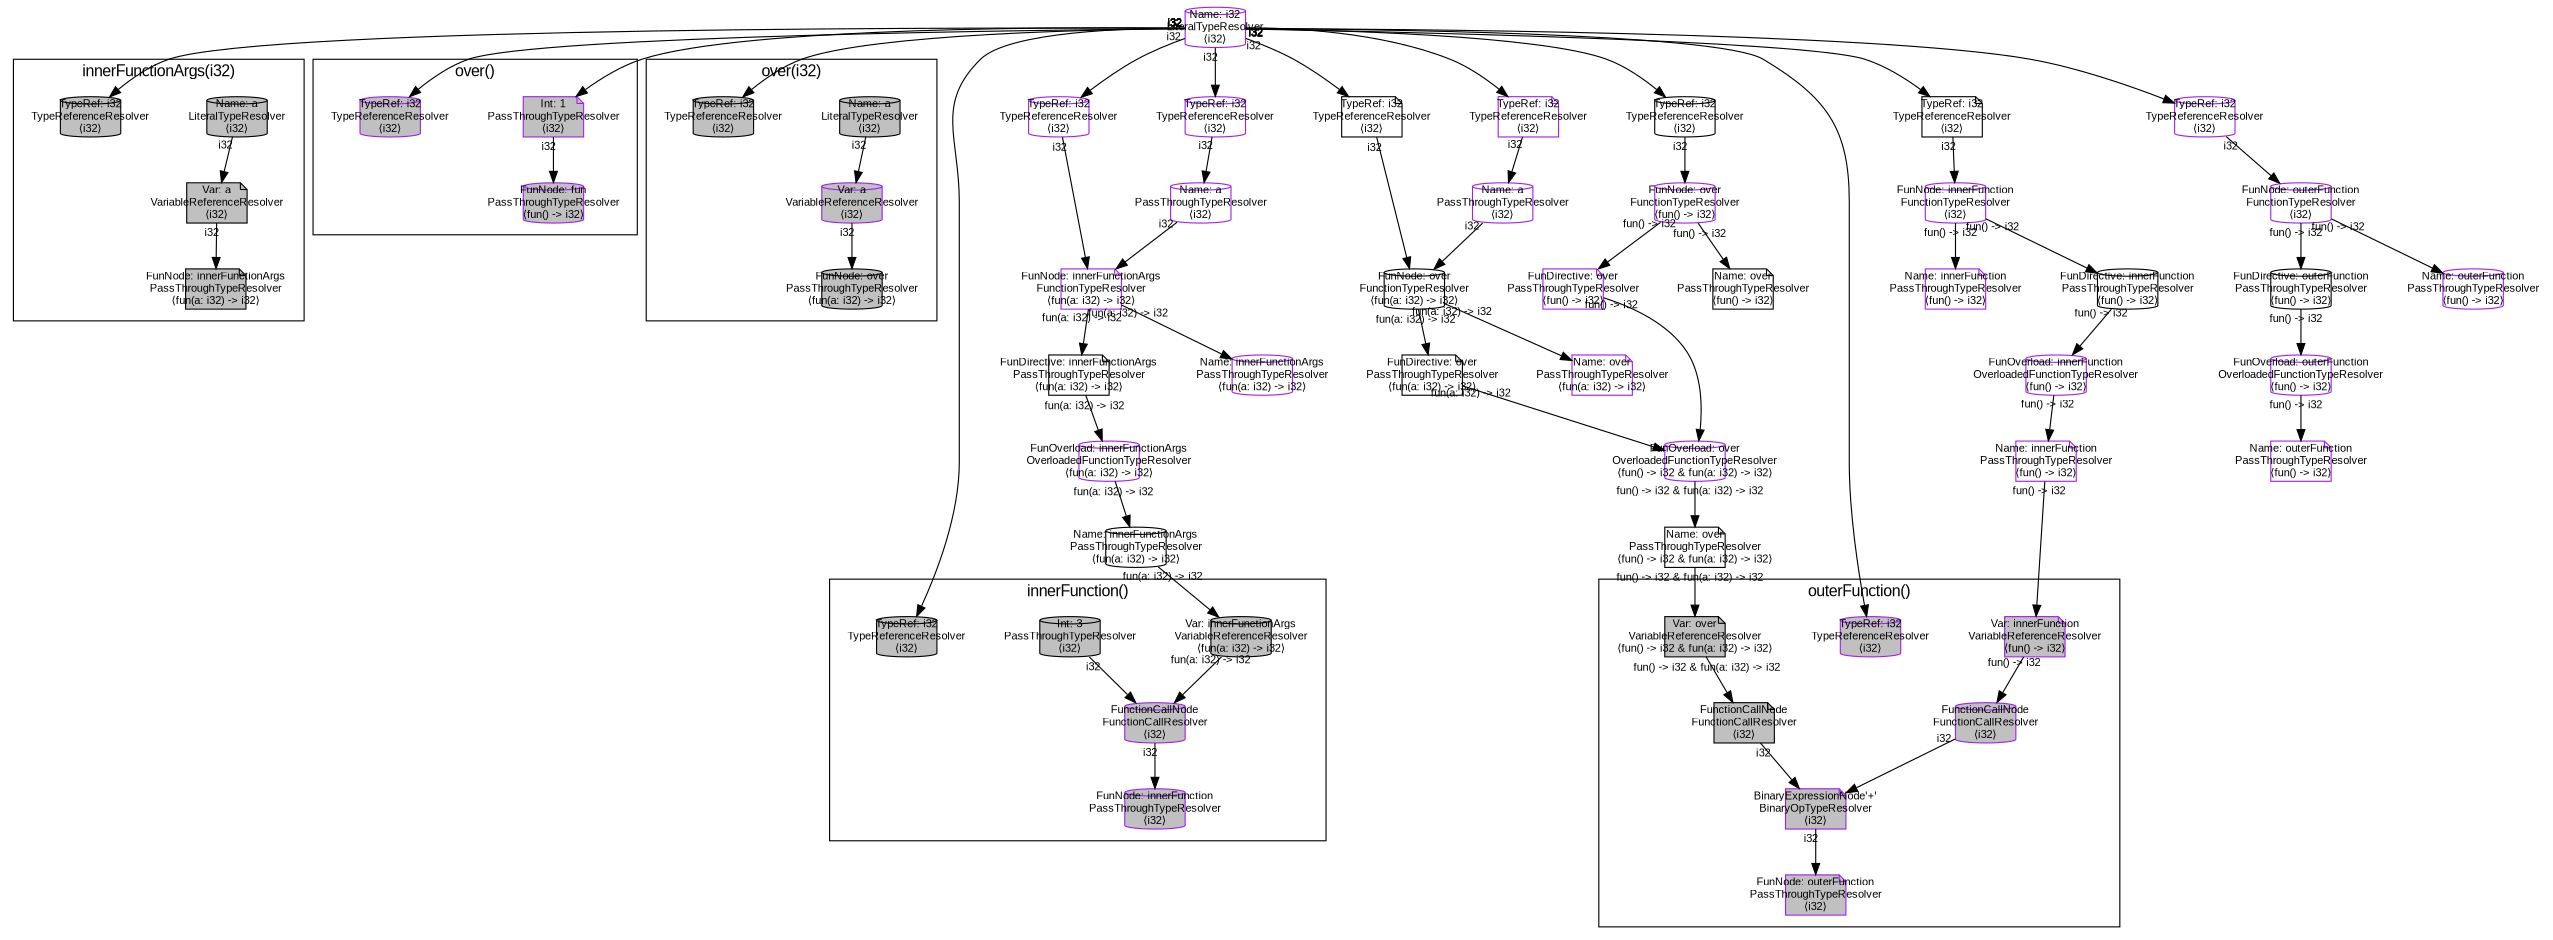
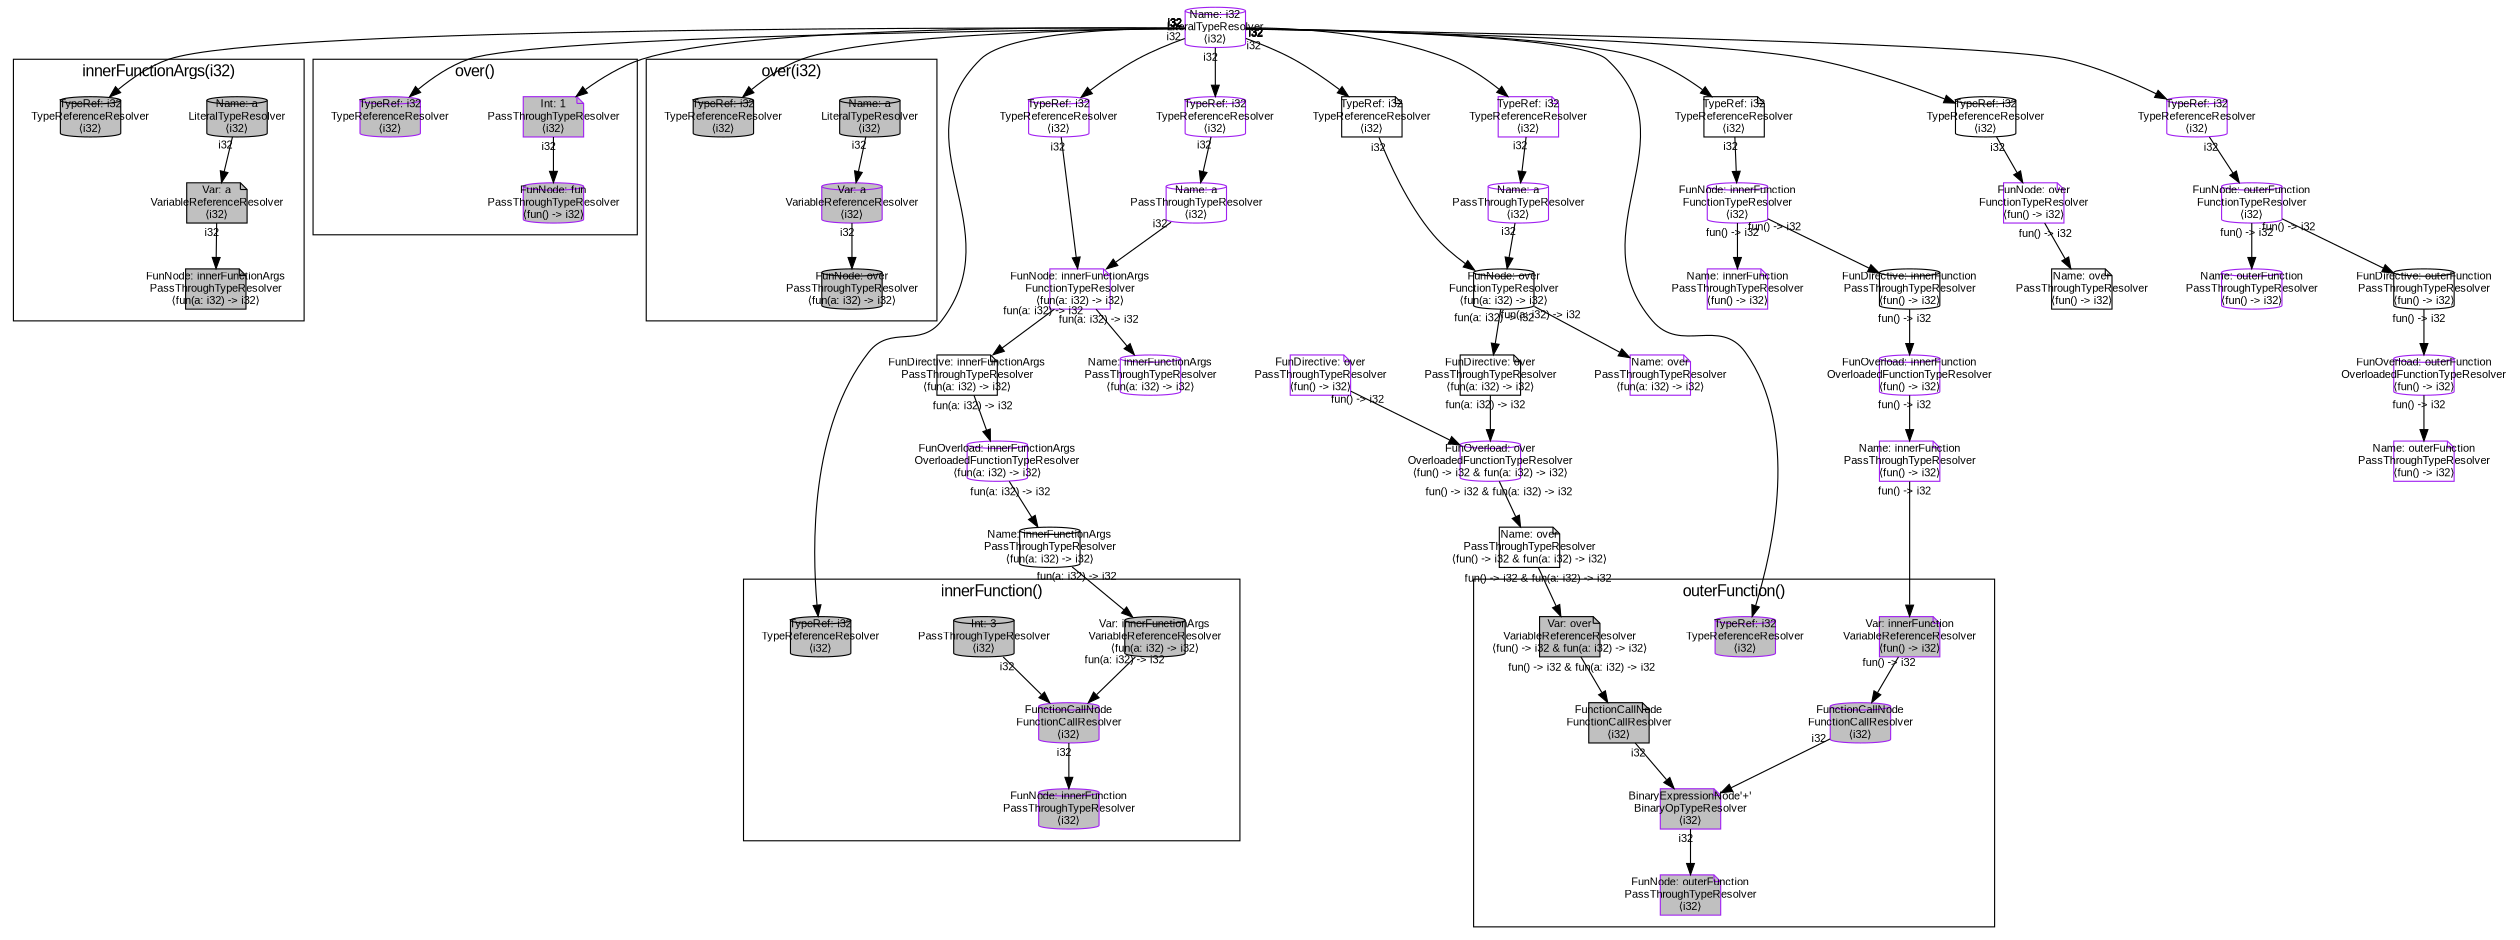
node "FunNode: over FunctionTypeResolver ⟨fun() -> i32⟩": shape cylinder -> note
edge "FunNode: over FunctionTypeResolver ⟨fun() -> i32⟩" -> "FunDirective: over PassThroughTypeResolver ⟨fun() -> i32⟩": removed
